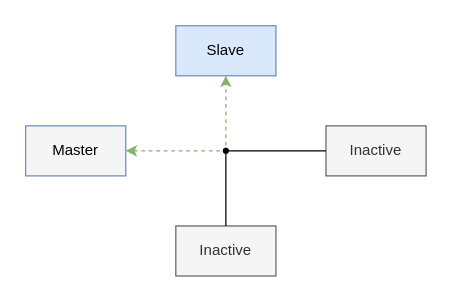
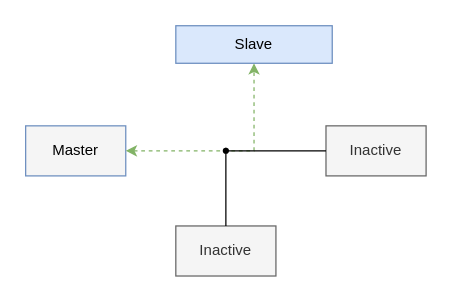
node "Slave": size 100x50 -> 156x38
